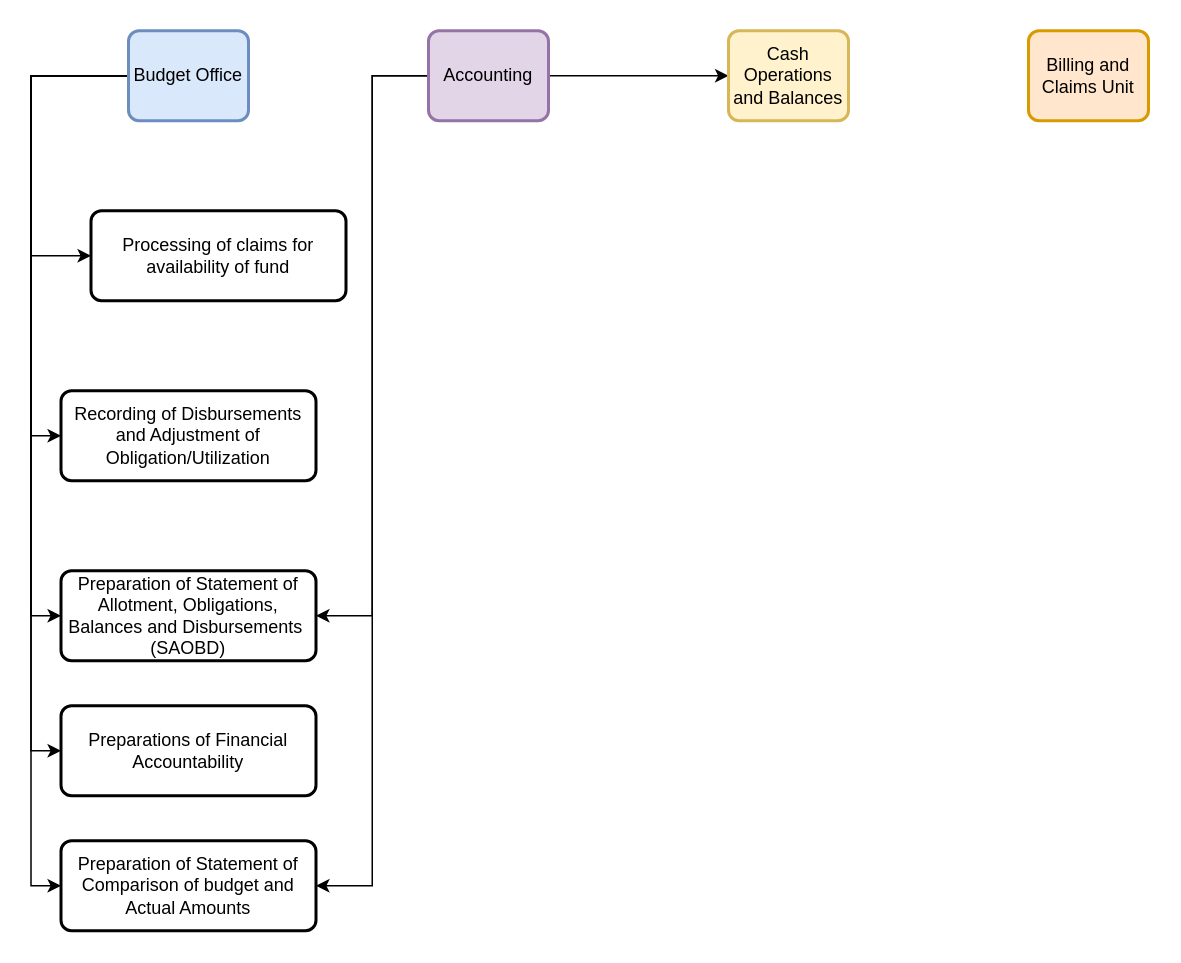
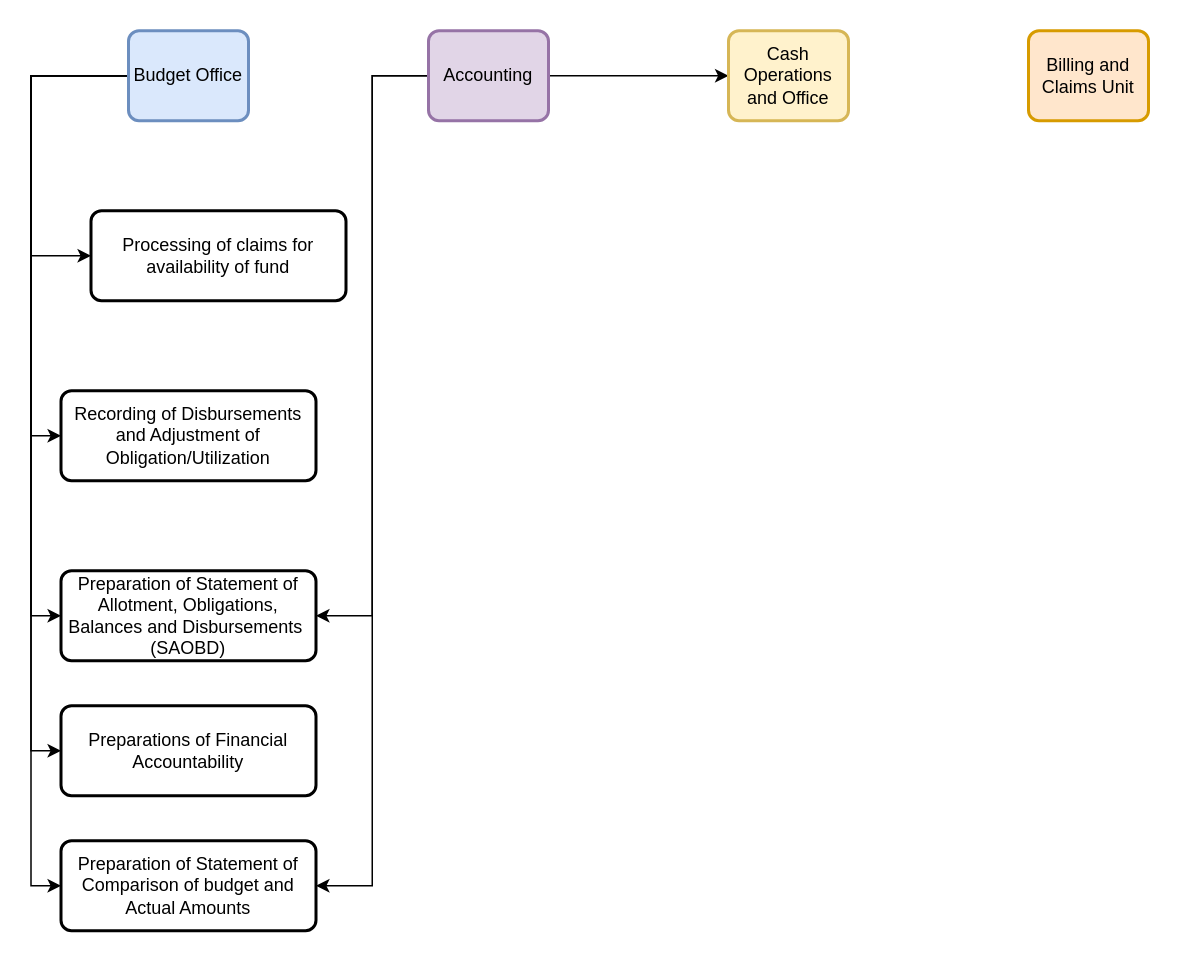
node "Cash Operations and Balances": label "Cash Operations and Balances" -> "Cash Operations and Office"
